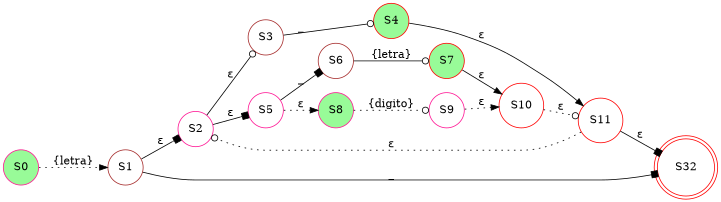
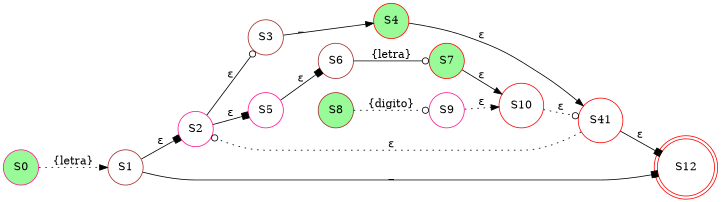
edge "S3" -> "S4": arrowhead odot -> normal
edge "S5" -> "S6": label "_" -> "ε"
edge "S5" -> "S8": removed, label "ε"
node "S8": color deeppink -> brown
node "S11": label "S11" -> "S41"
node "S32": label "S32" -> "S12"
